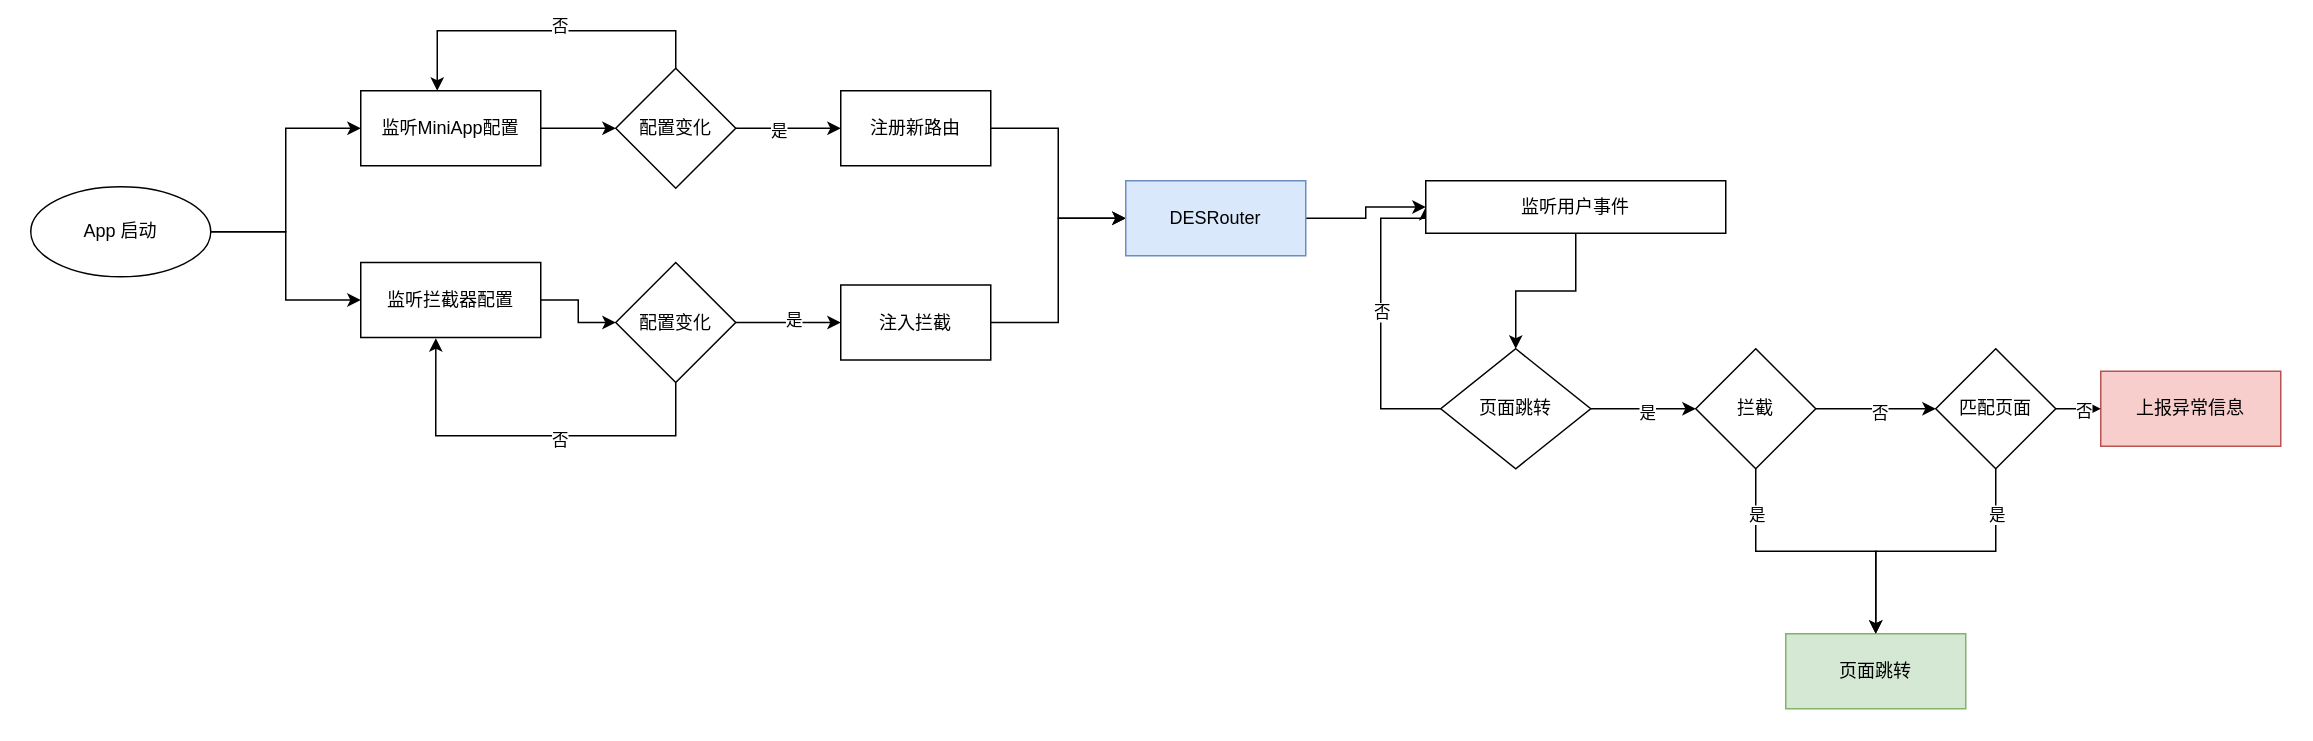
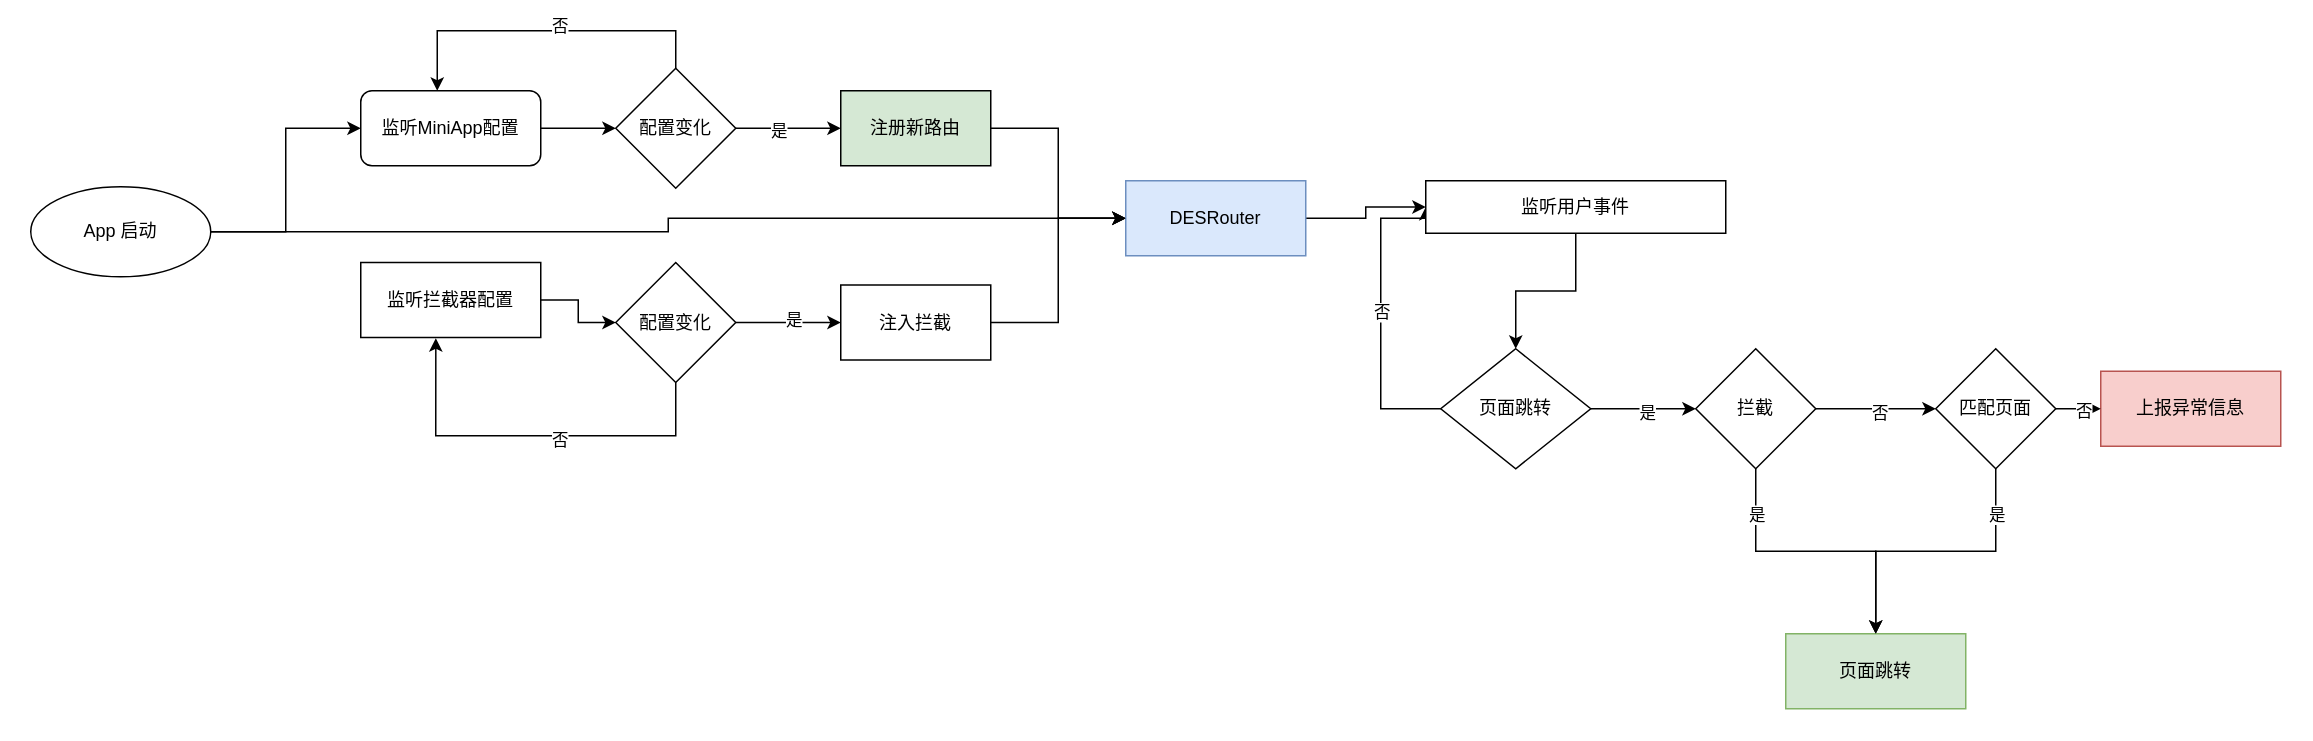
node "监听MiniApp配置": shape rectangle -> rounded rectangle
node "注册新路由": fillcolor #ffffff -> #d5e8d4
edge "App 启动" -> "监听拦截器配置": now "App 启动" -> "DESRouter"
